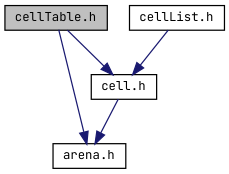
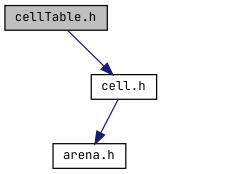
node "cellList.h": removed
edge "cellTable.h" -> "arena.h": removed
